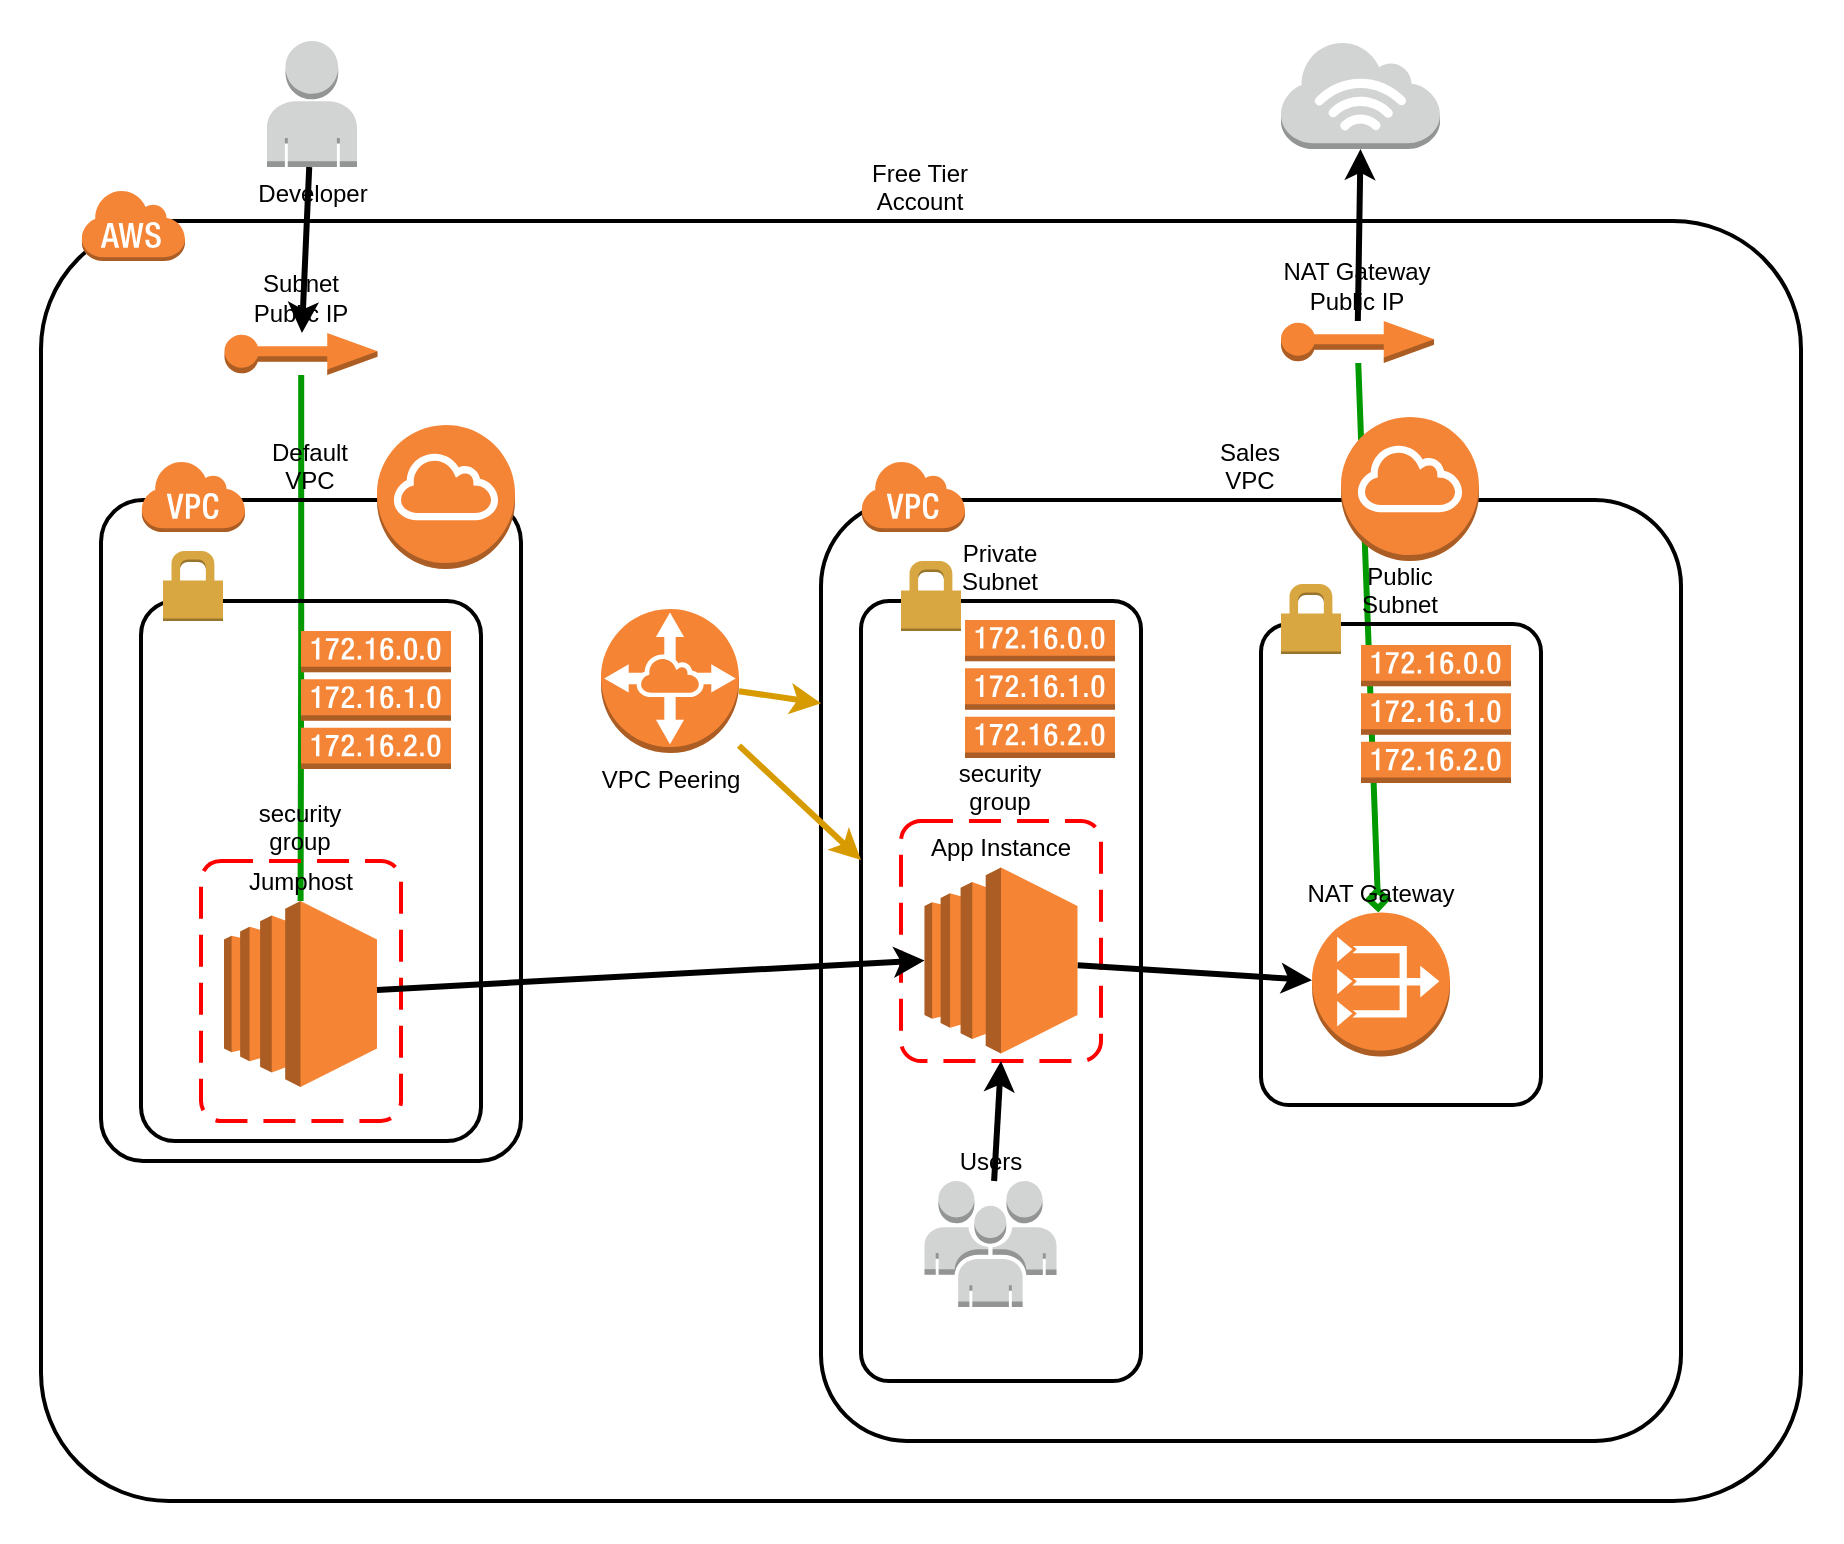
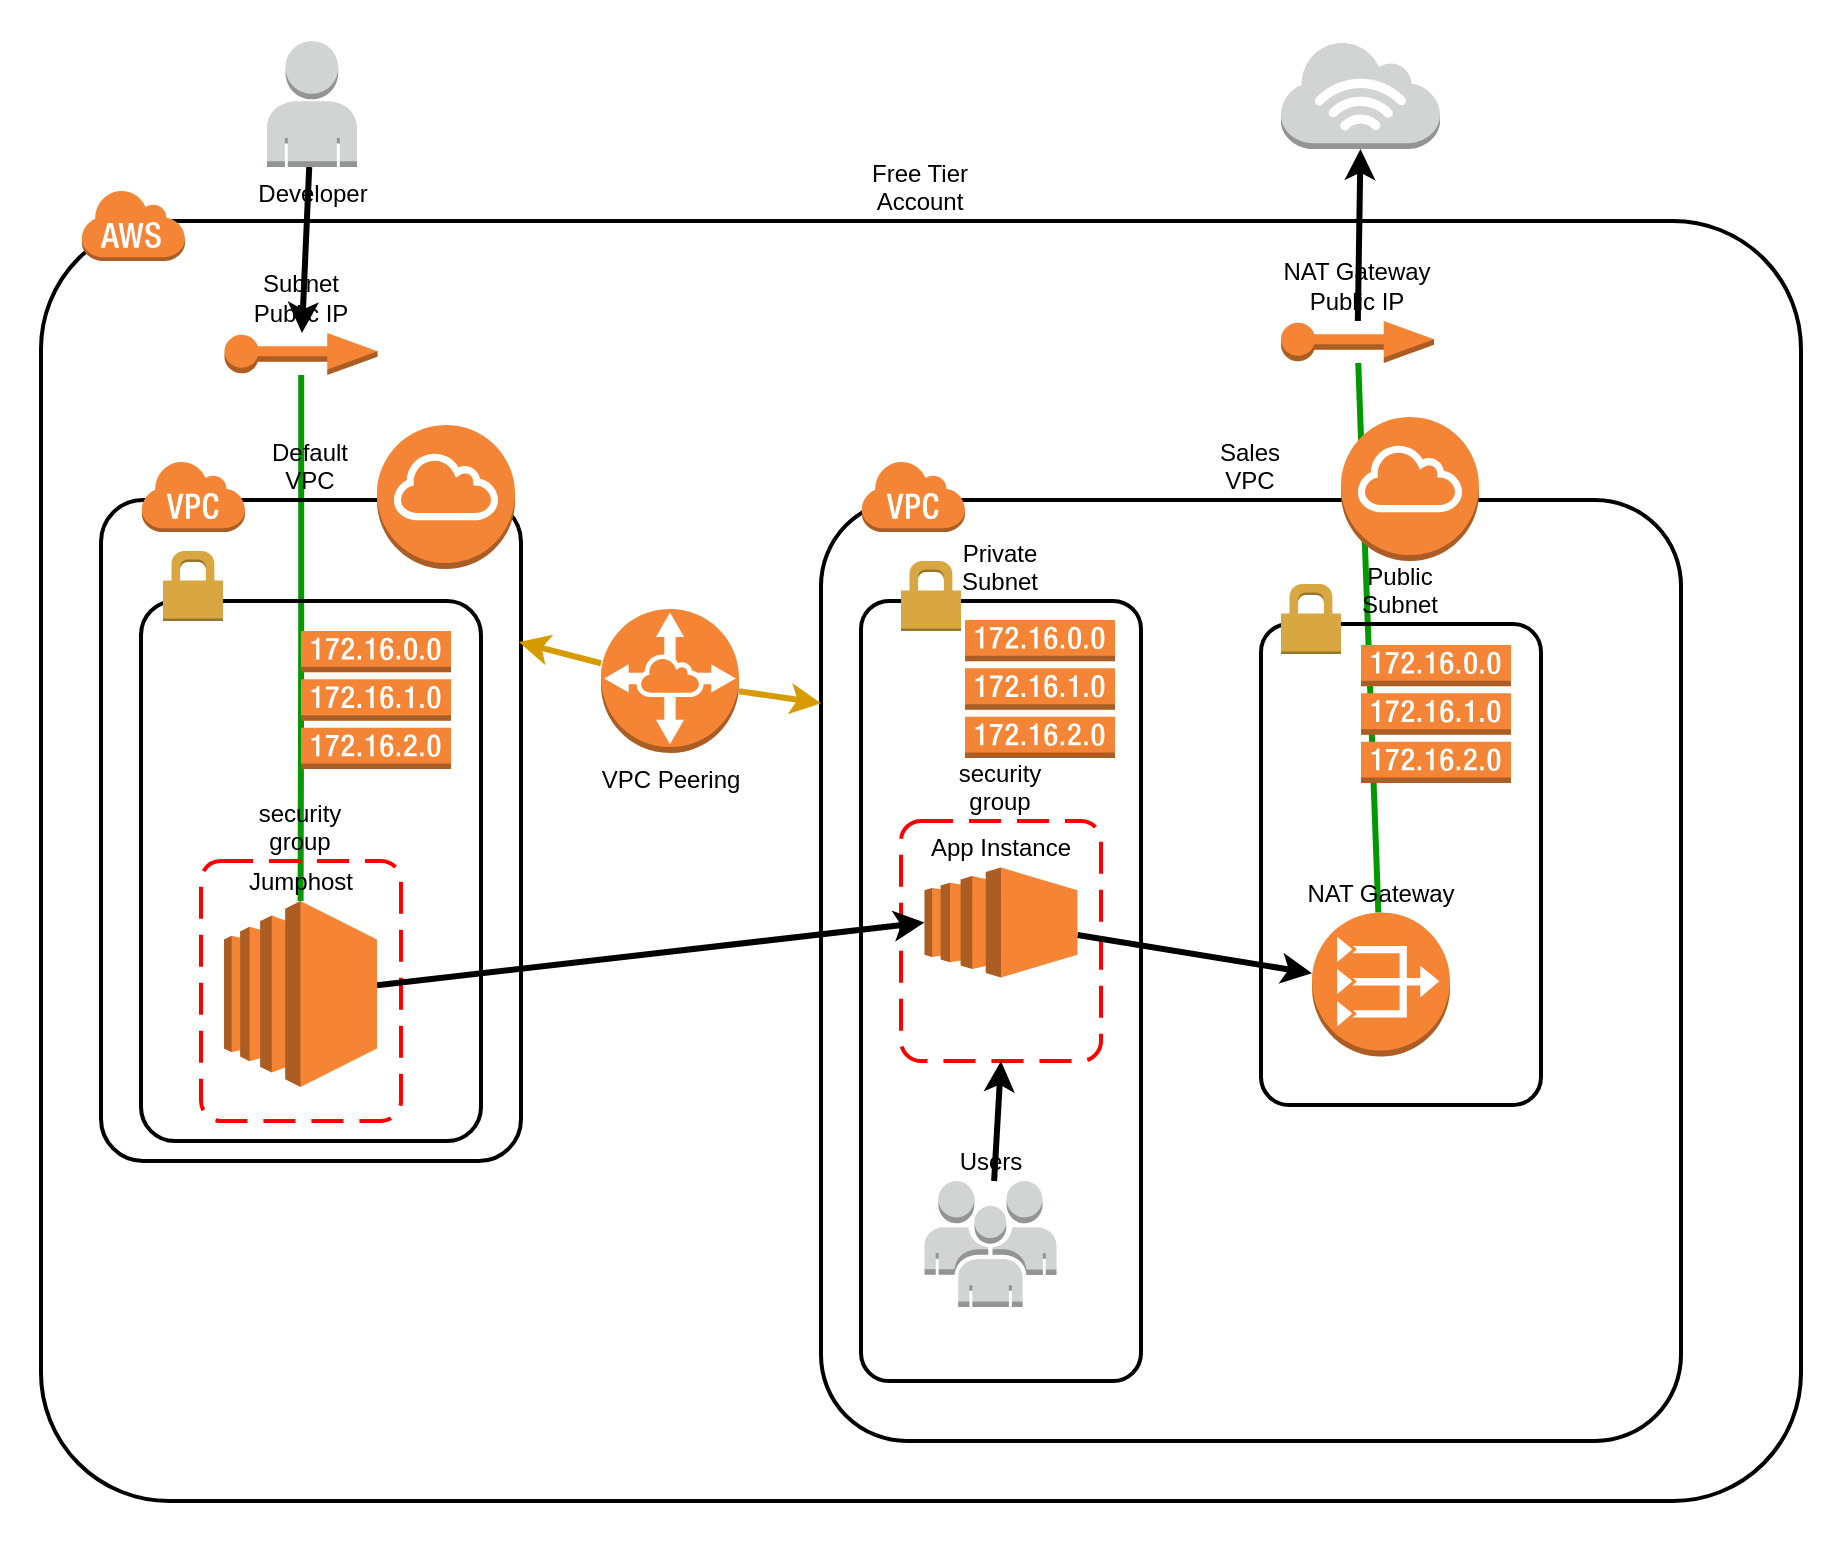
edge "VPC Peering" -> "Private Subnet": now "VPC Peering" -> "Default VPC"
edge "NAT Gateway Public IP" -> "NAT Gateway": arrowhead diamond -> none
node "App Instance": size 153x186 -> 153x110
